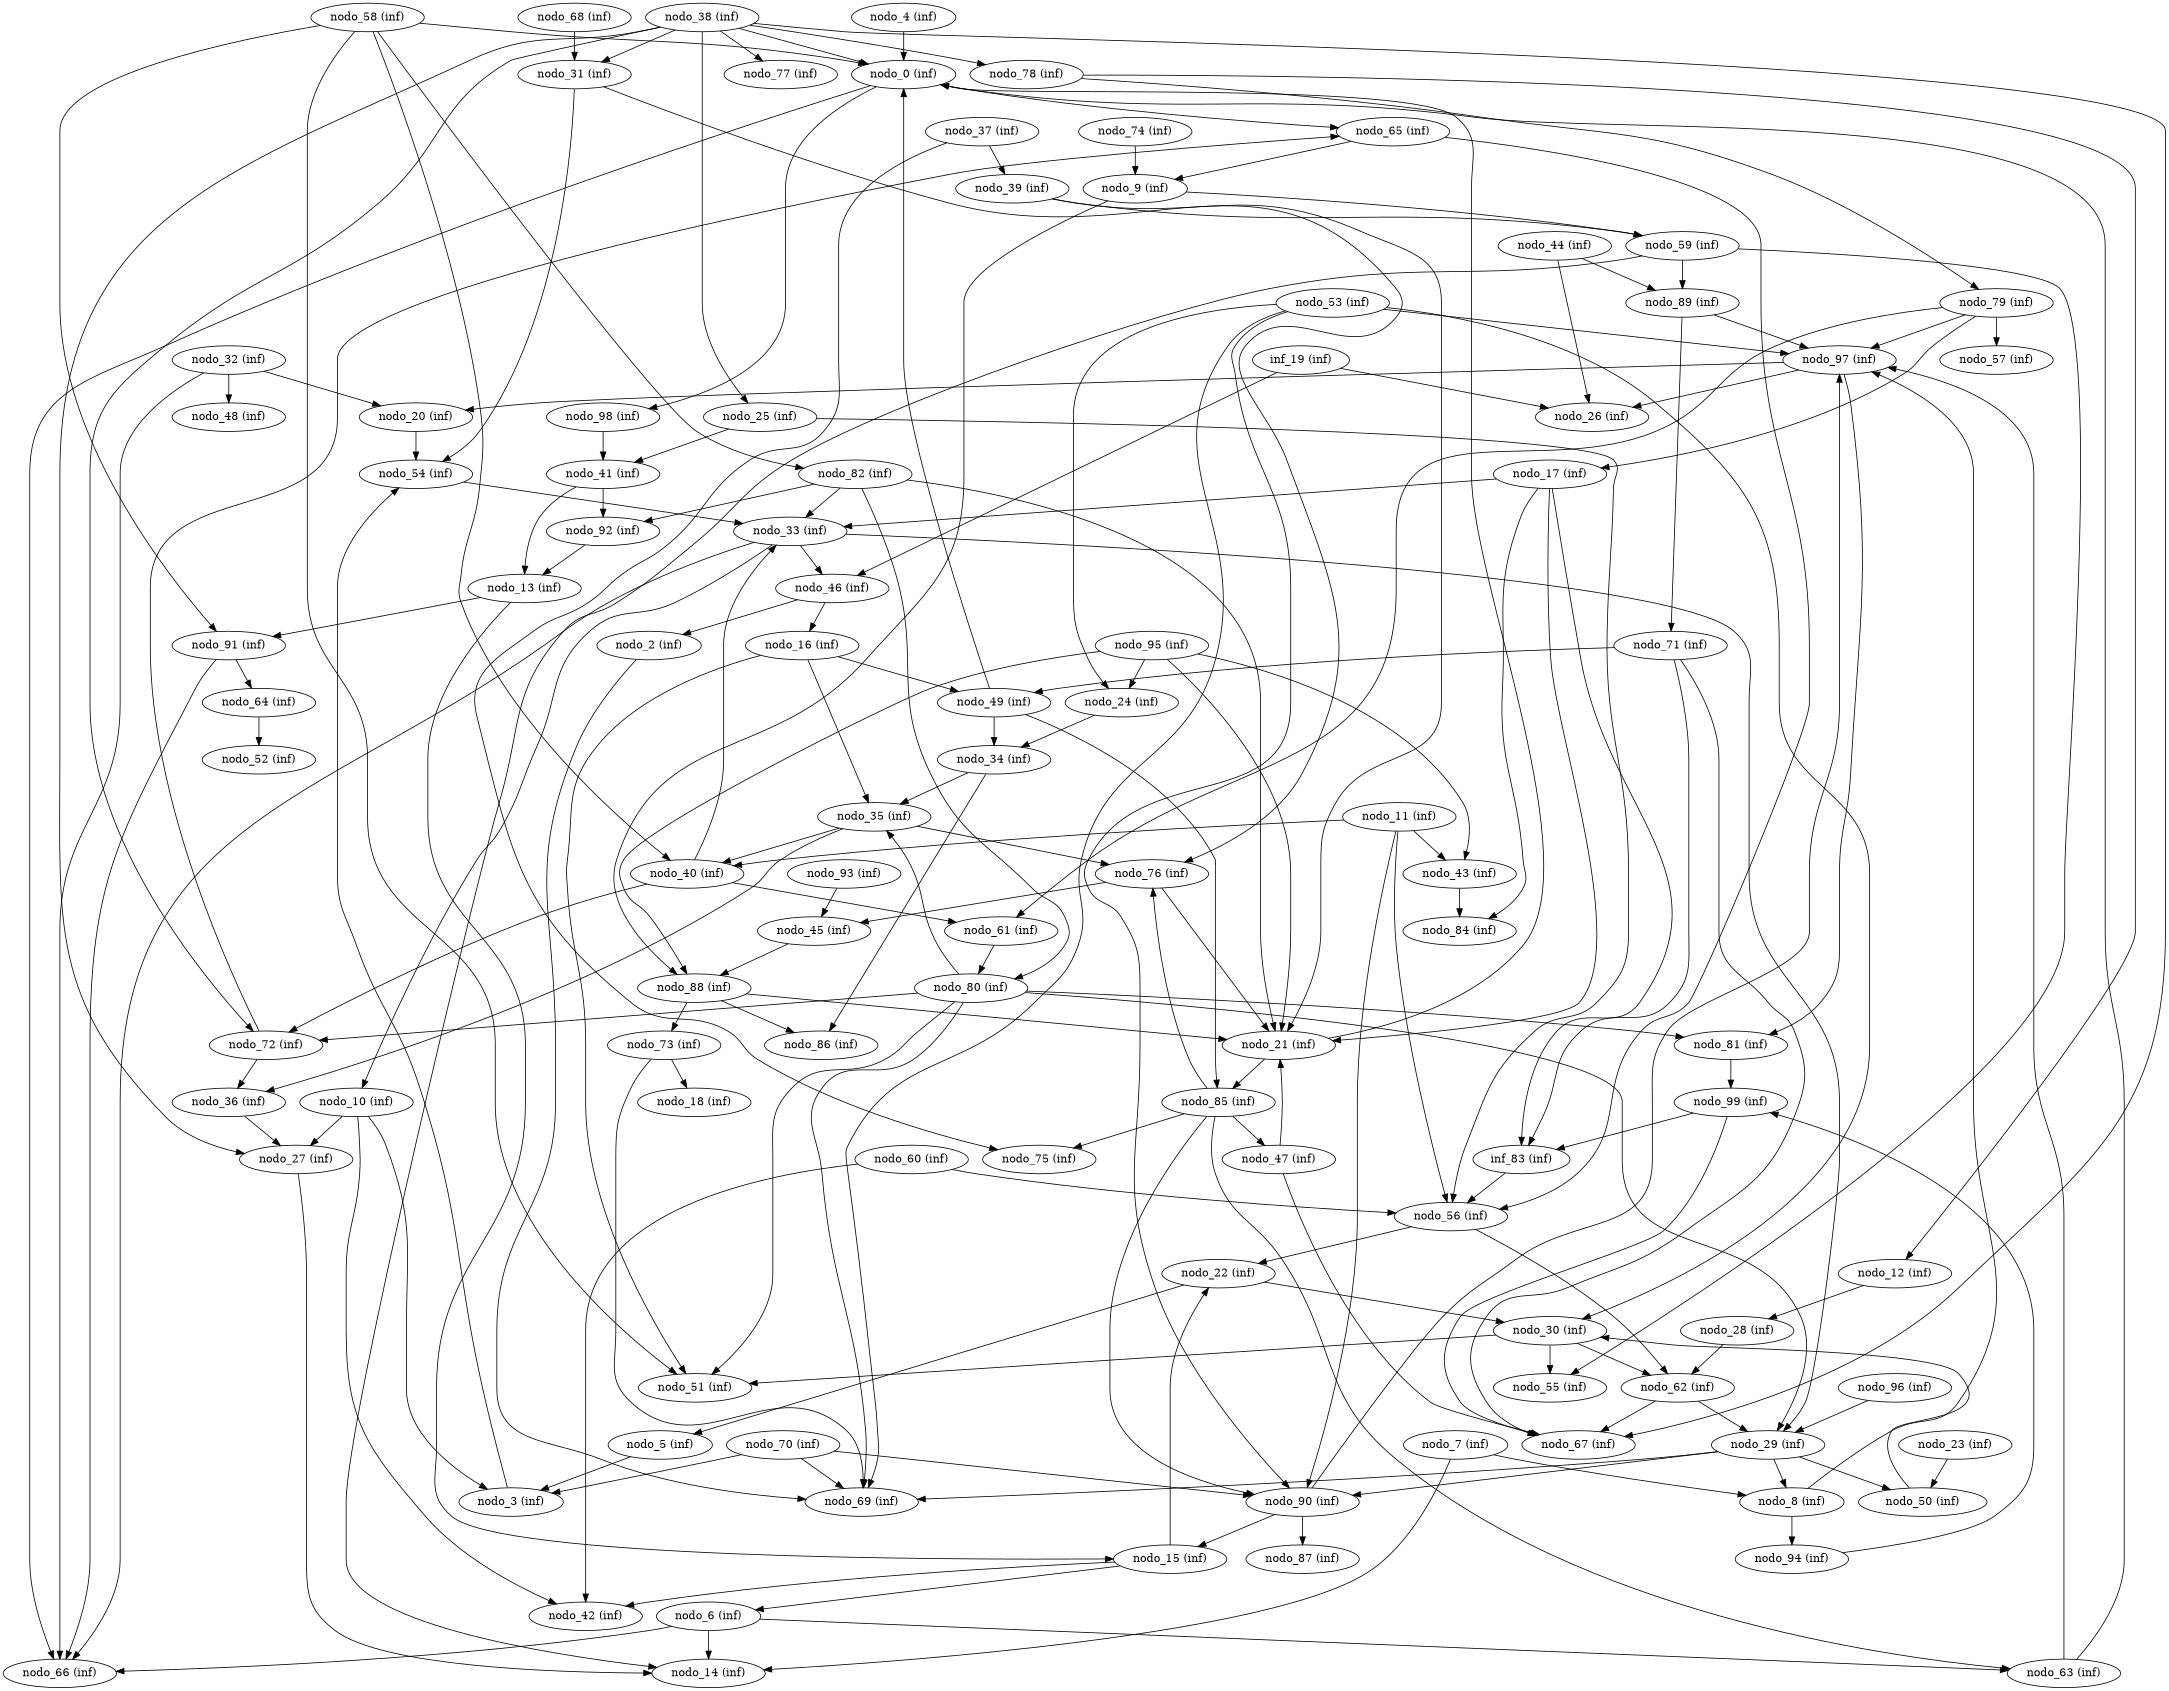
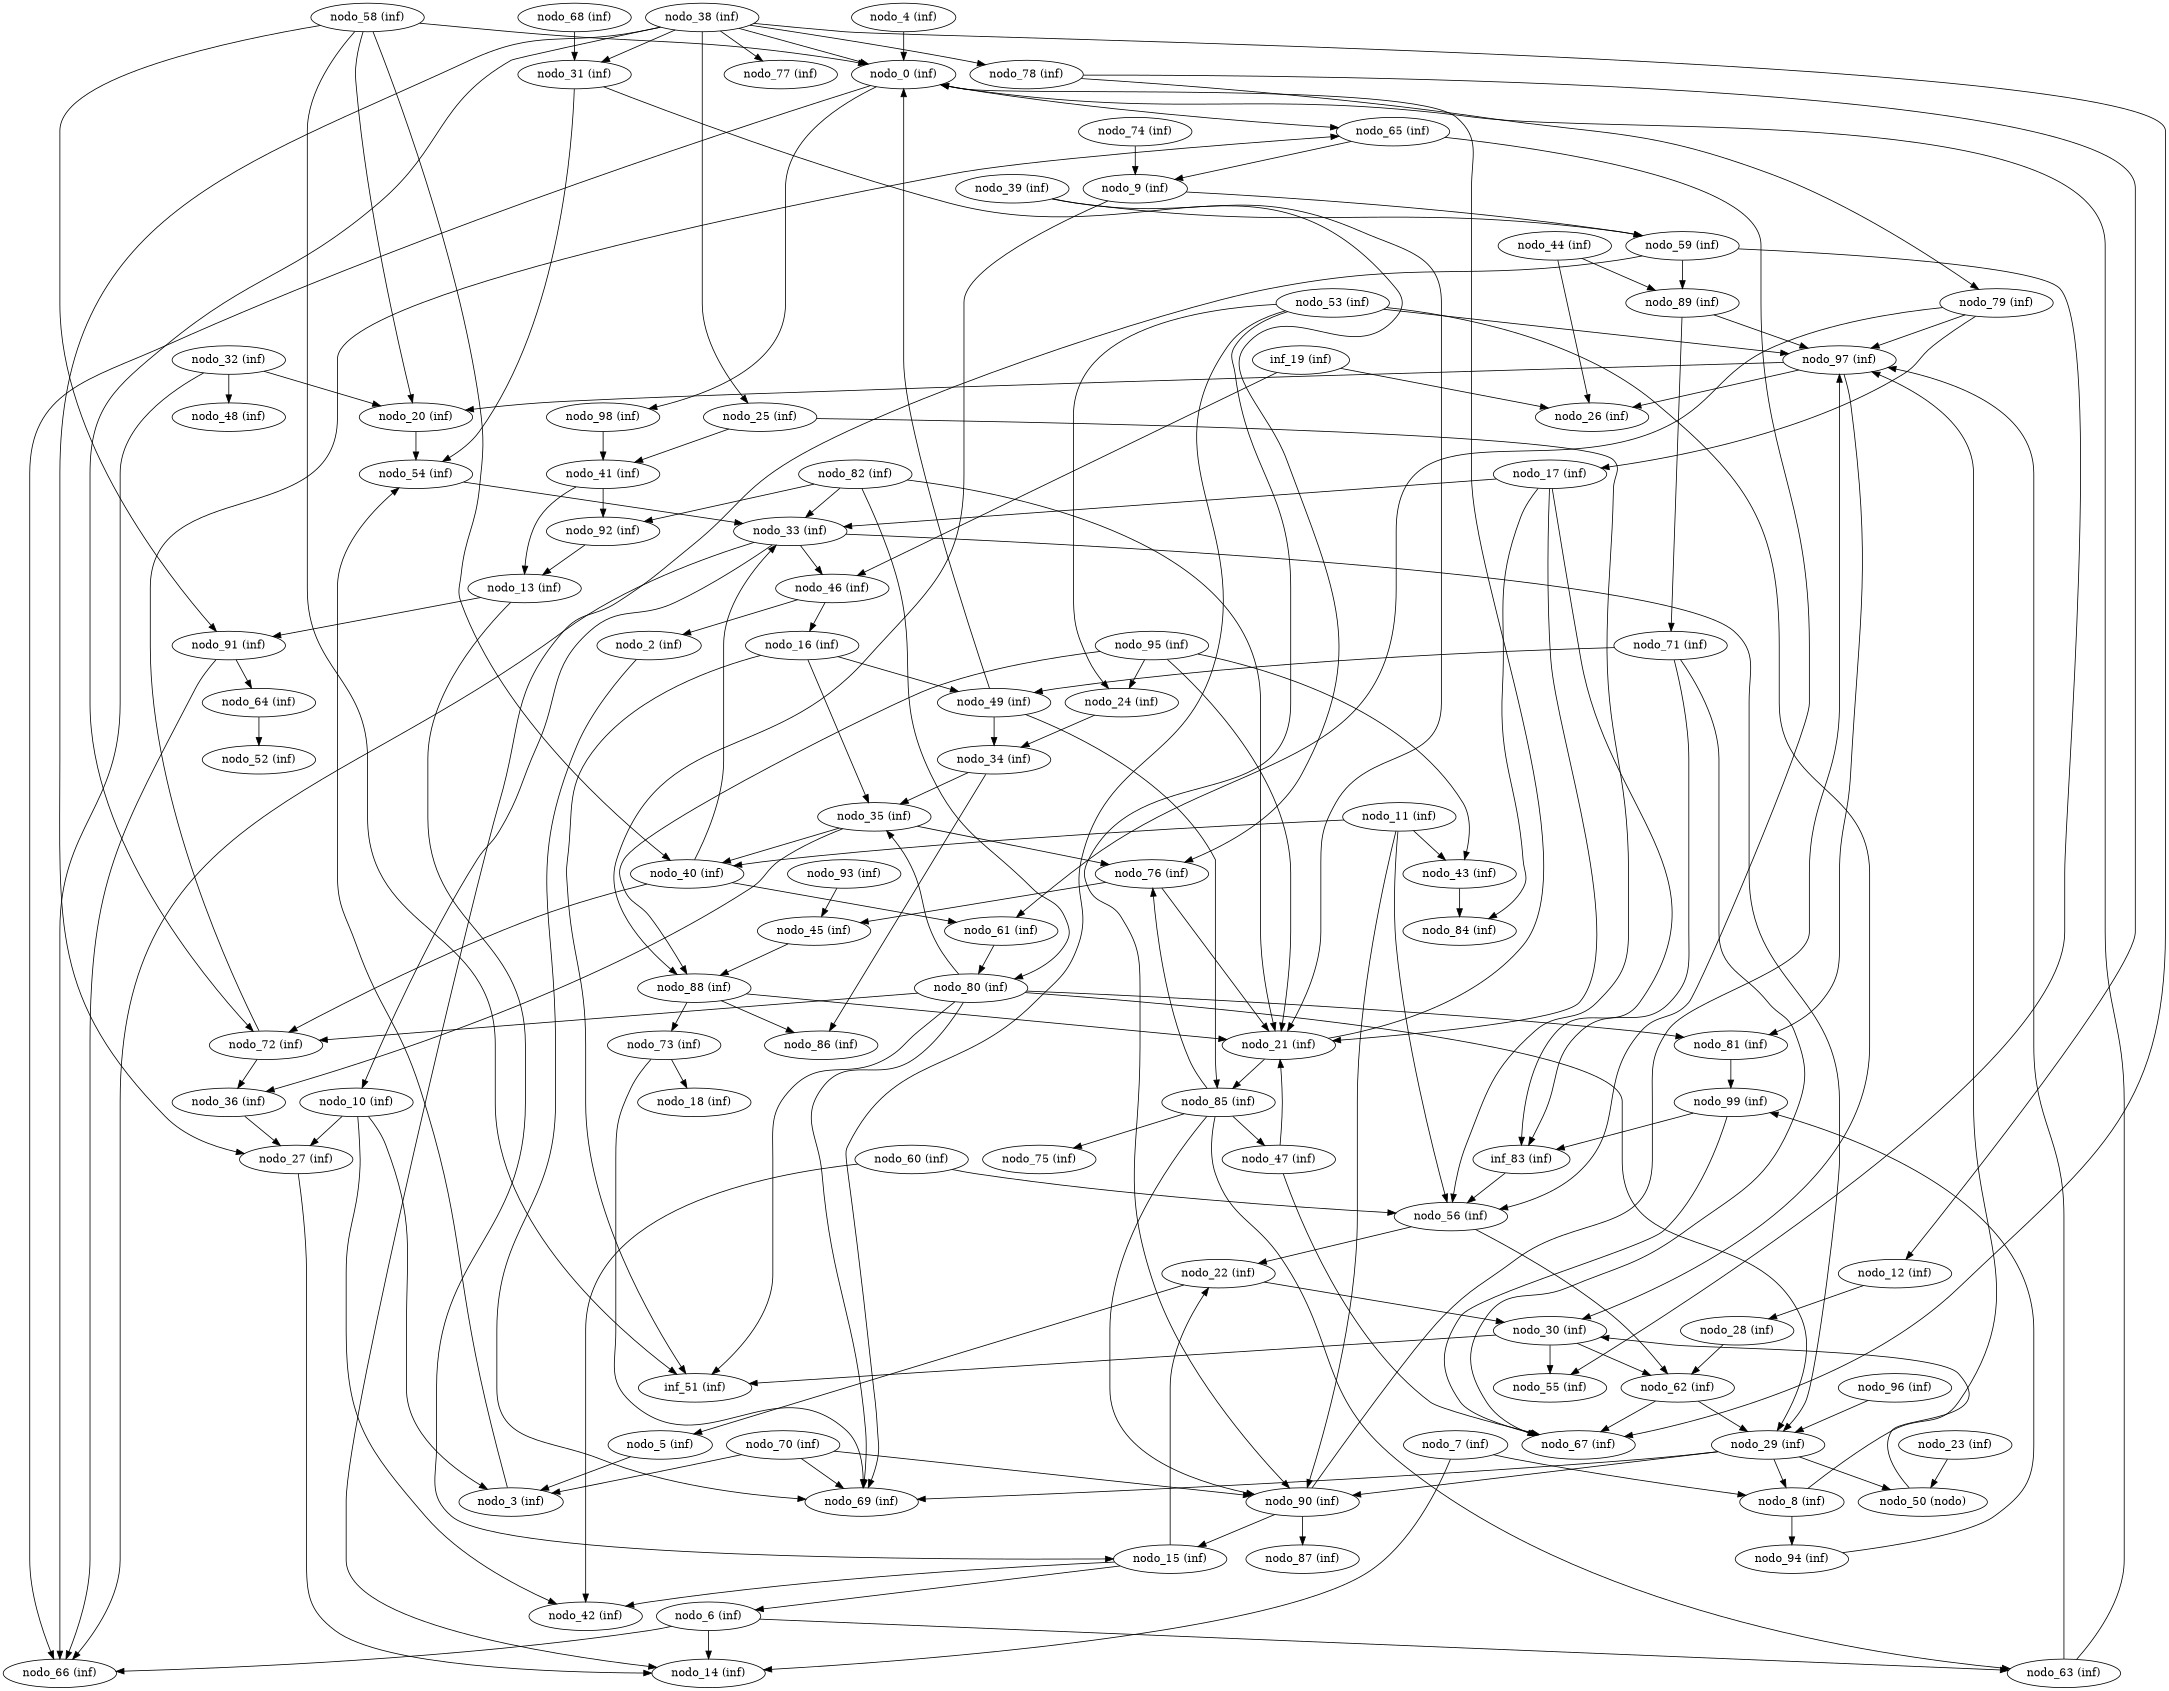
node "nodo_37 (inf)": removed
edge "nodo_58 (inf)" -> "nodo_82 (inf)": now "nodo_58 (inf)" -> "nodo_20 (inf)"
node "nodo_57 (inf)": removed
node "nodo_51 (inf)": label "nodo_51 (inf)" -> "inf_51 (inf)"
node "nodo_50 (inf)": label "nodo_50 (inf)" -> "nodo_50 (nodo)"
